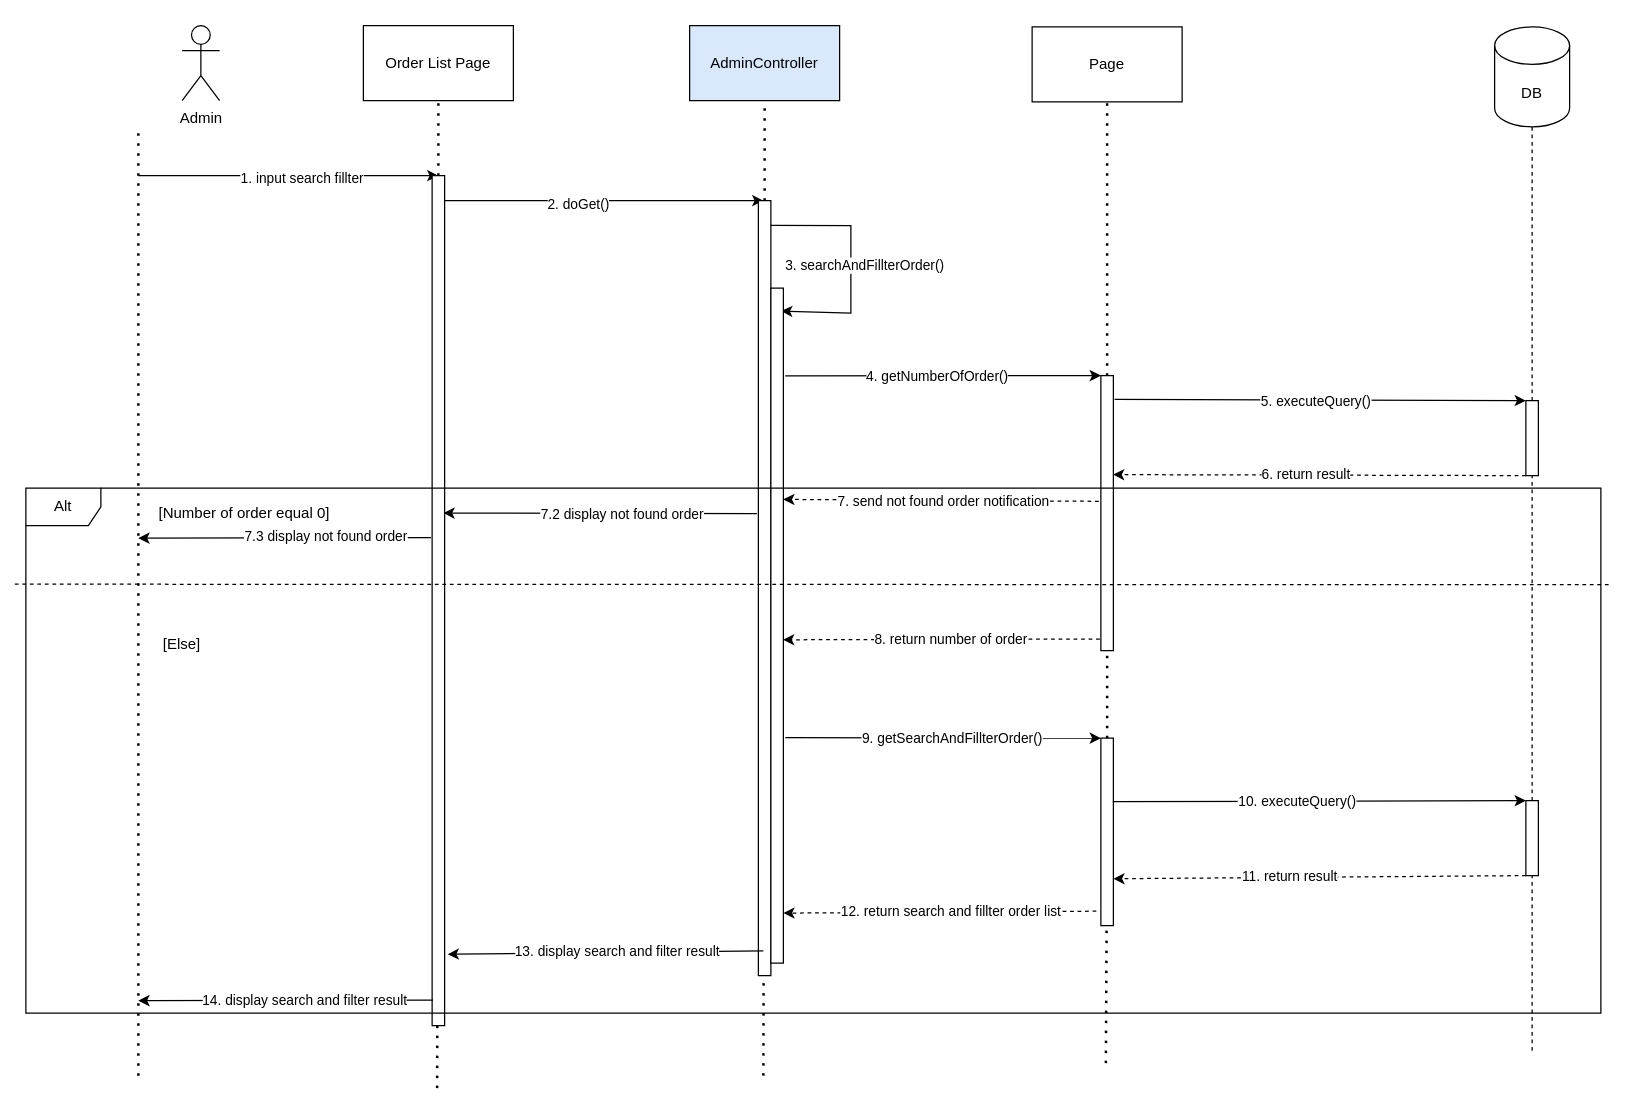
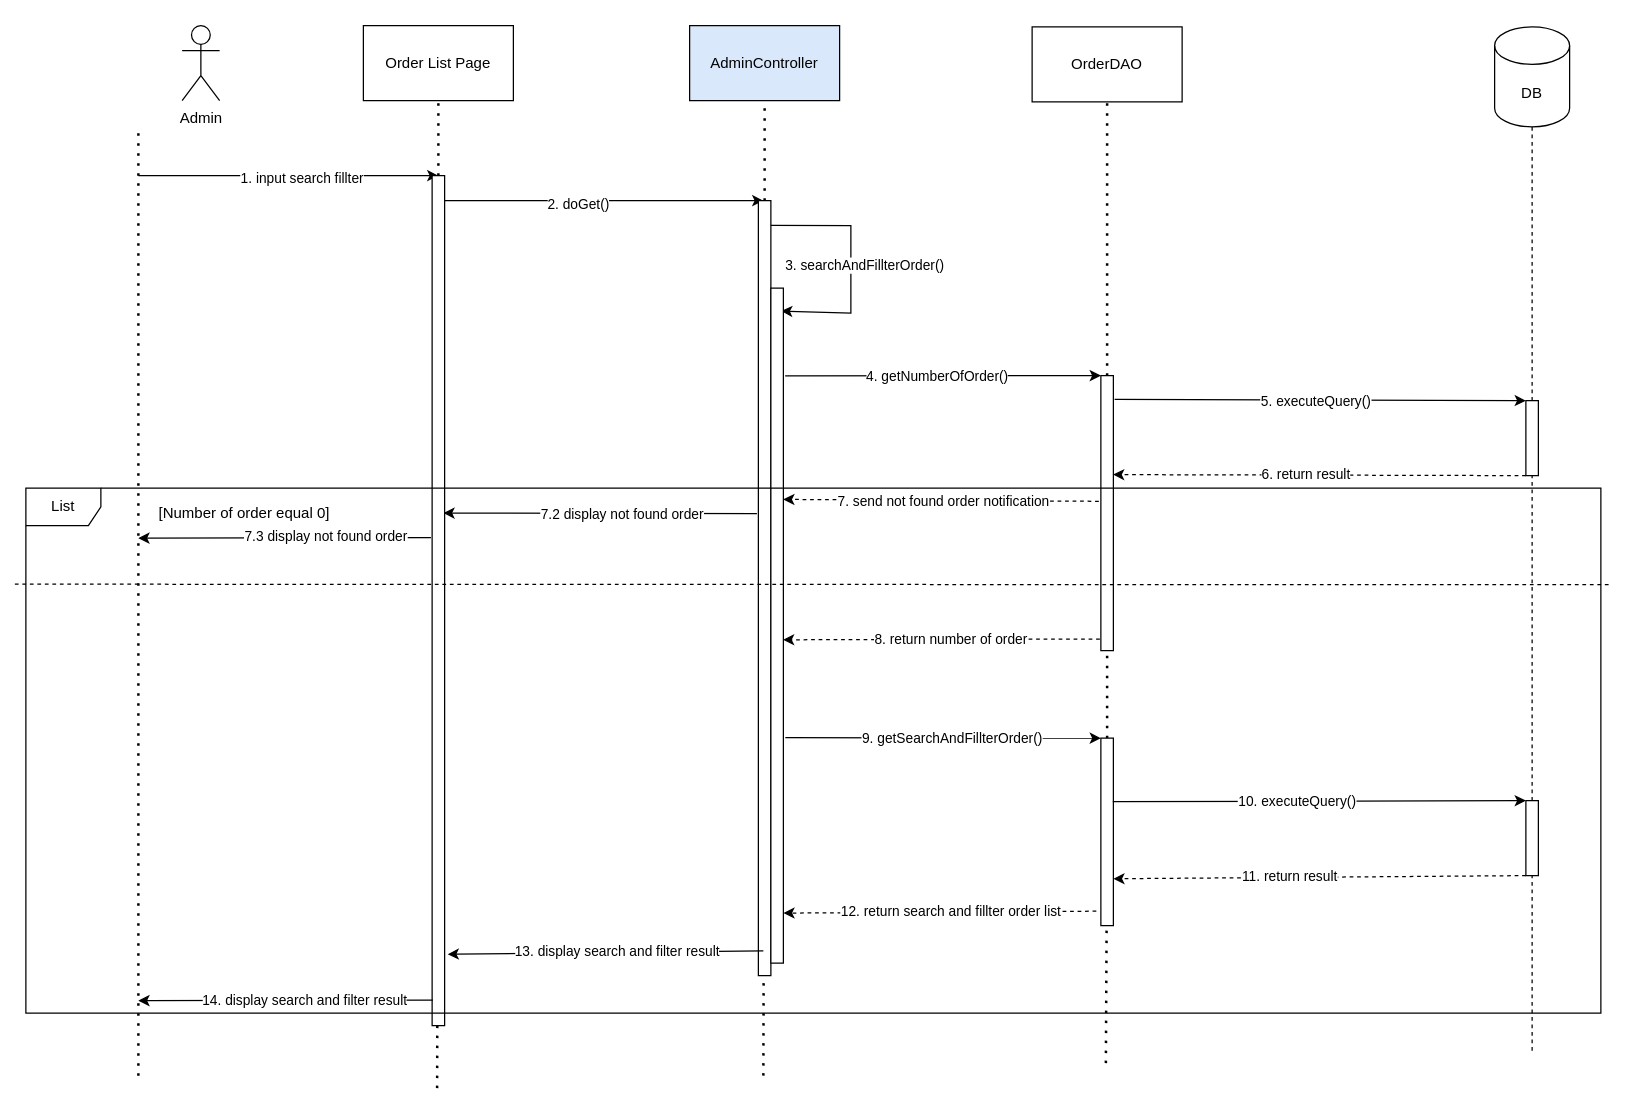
node "Page": label "Page" -> "OrderDAO"
node "Alt": label "Alt" -> "List"
node "[Else]": removed
